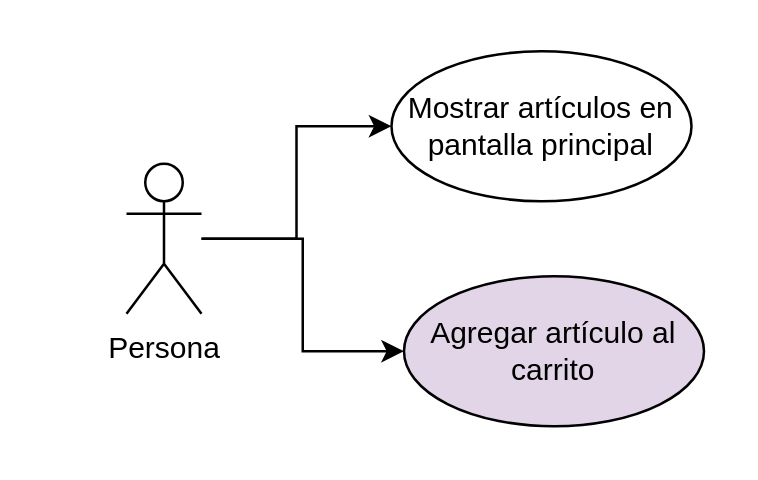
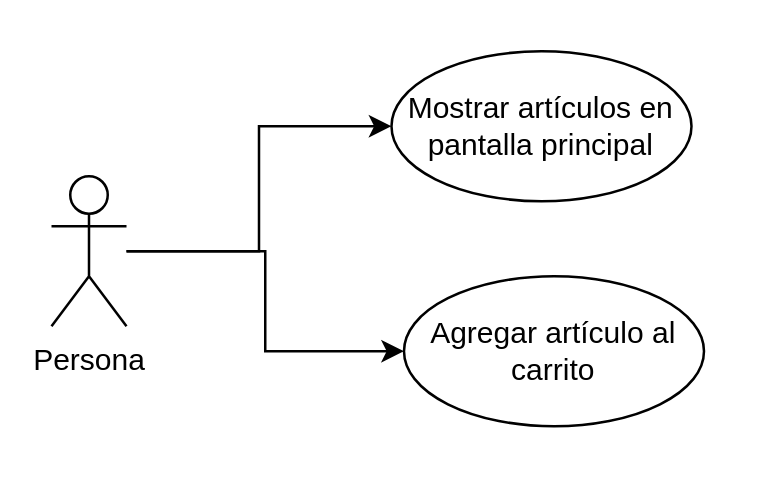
node "Persona": moved (164, 239) -> (89, 251)
node "Agregar artículo al carrito": fillcolor #e1d5e7 -> #ffffff
